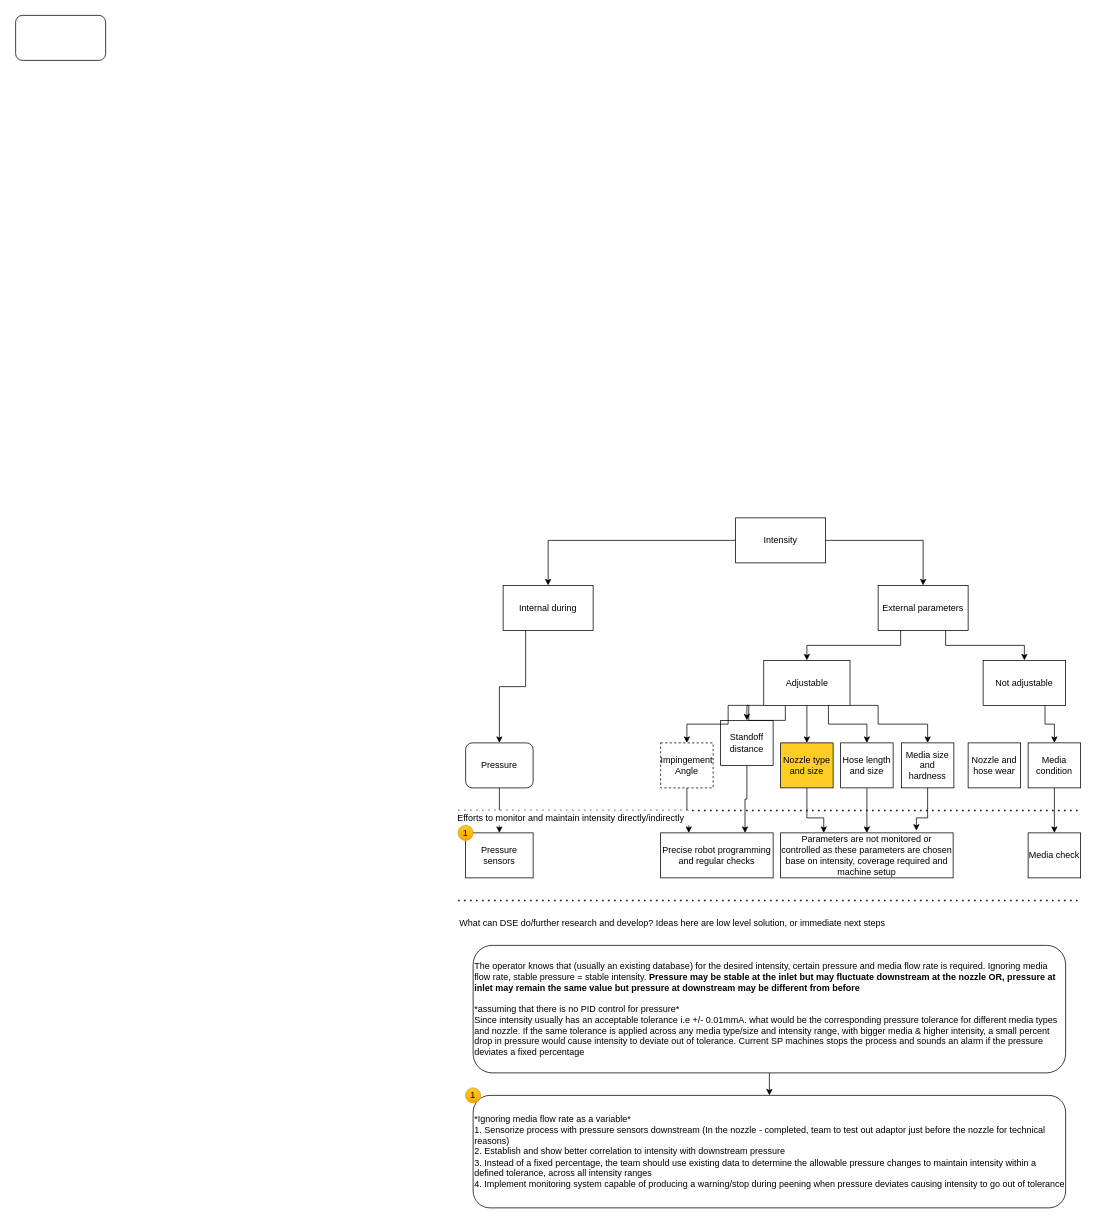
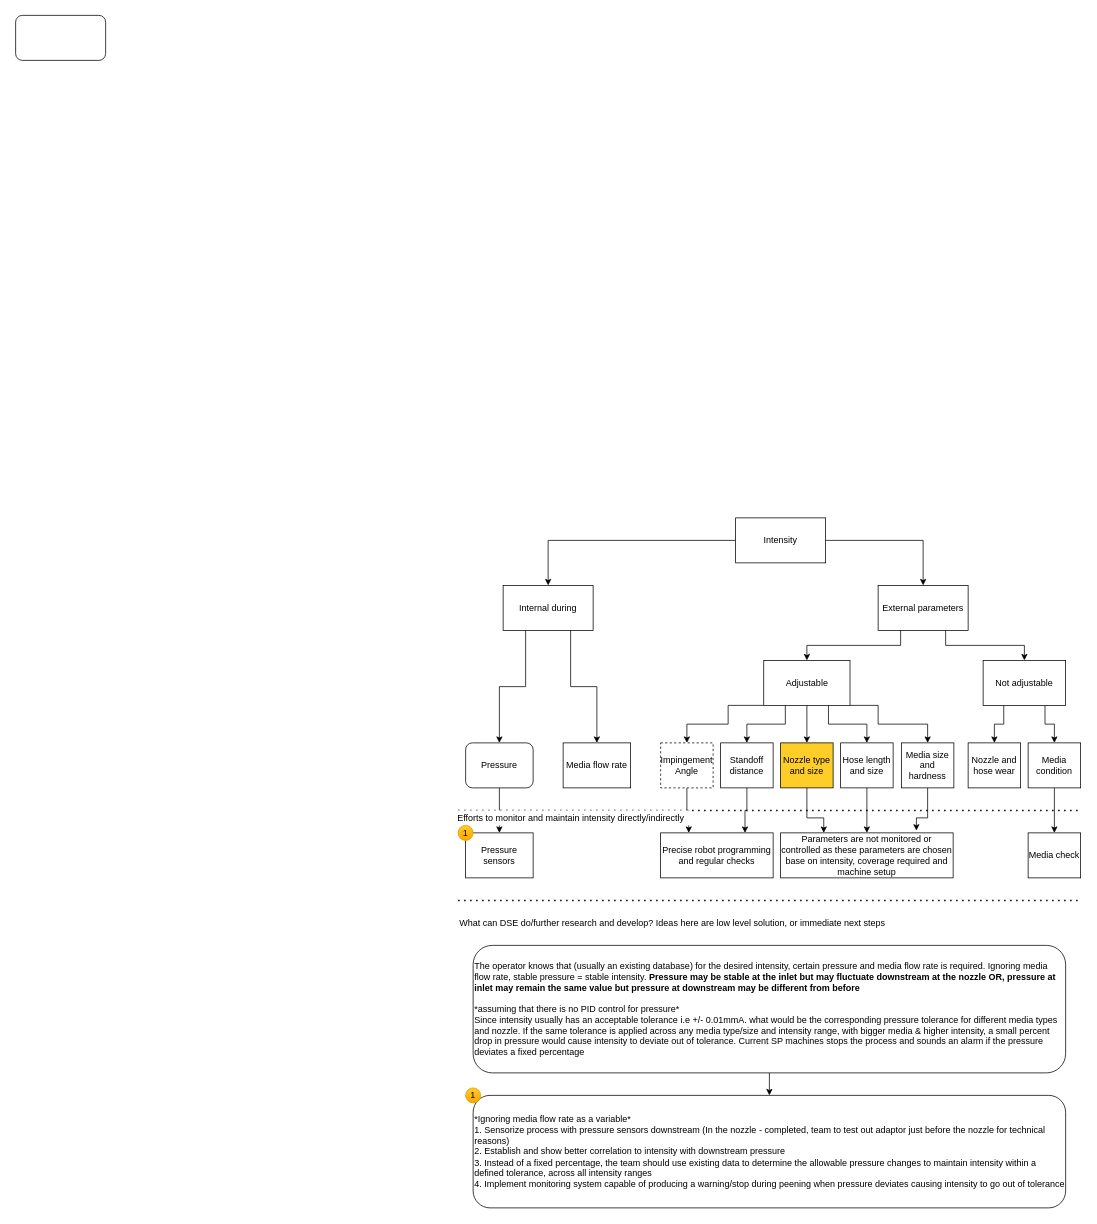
edge "Internal during" -> "Media flow rate": added
edge "Not adjustable" -> "Nozzle and hose wear": added
node "Standoff distance": moved (747, 743) -> (747, 765)
node "Media flow rate": added
